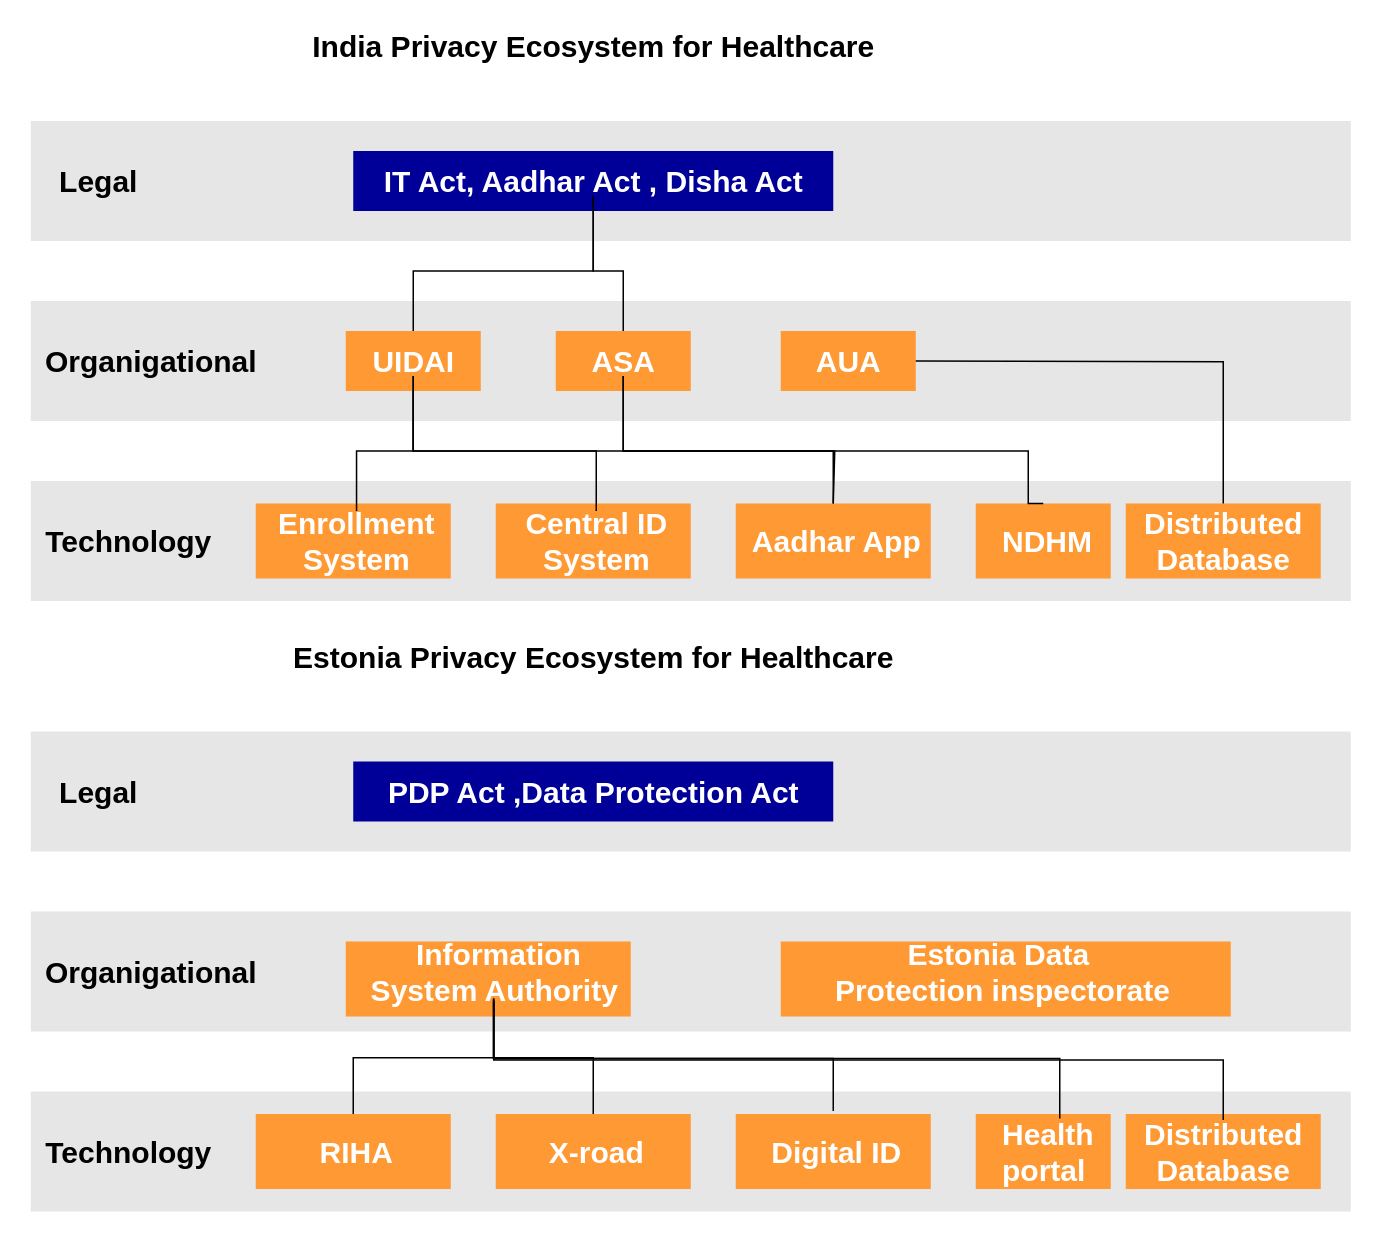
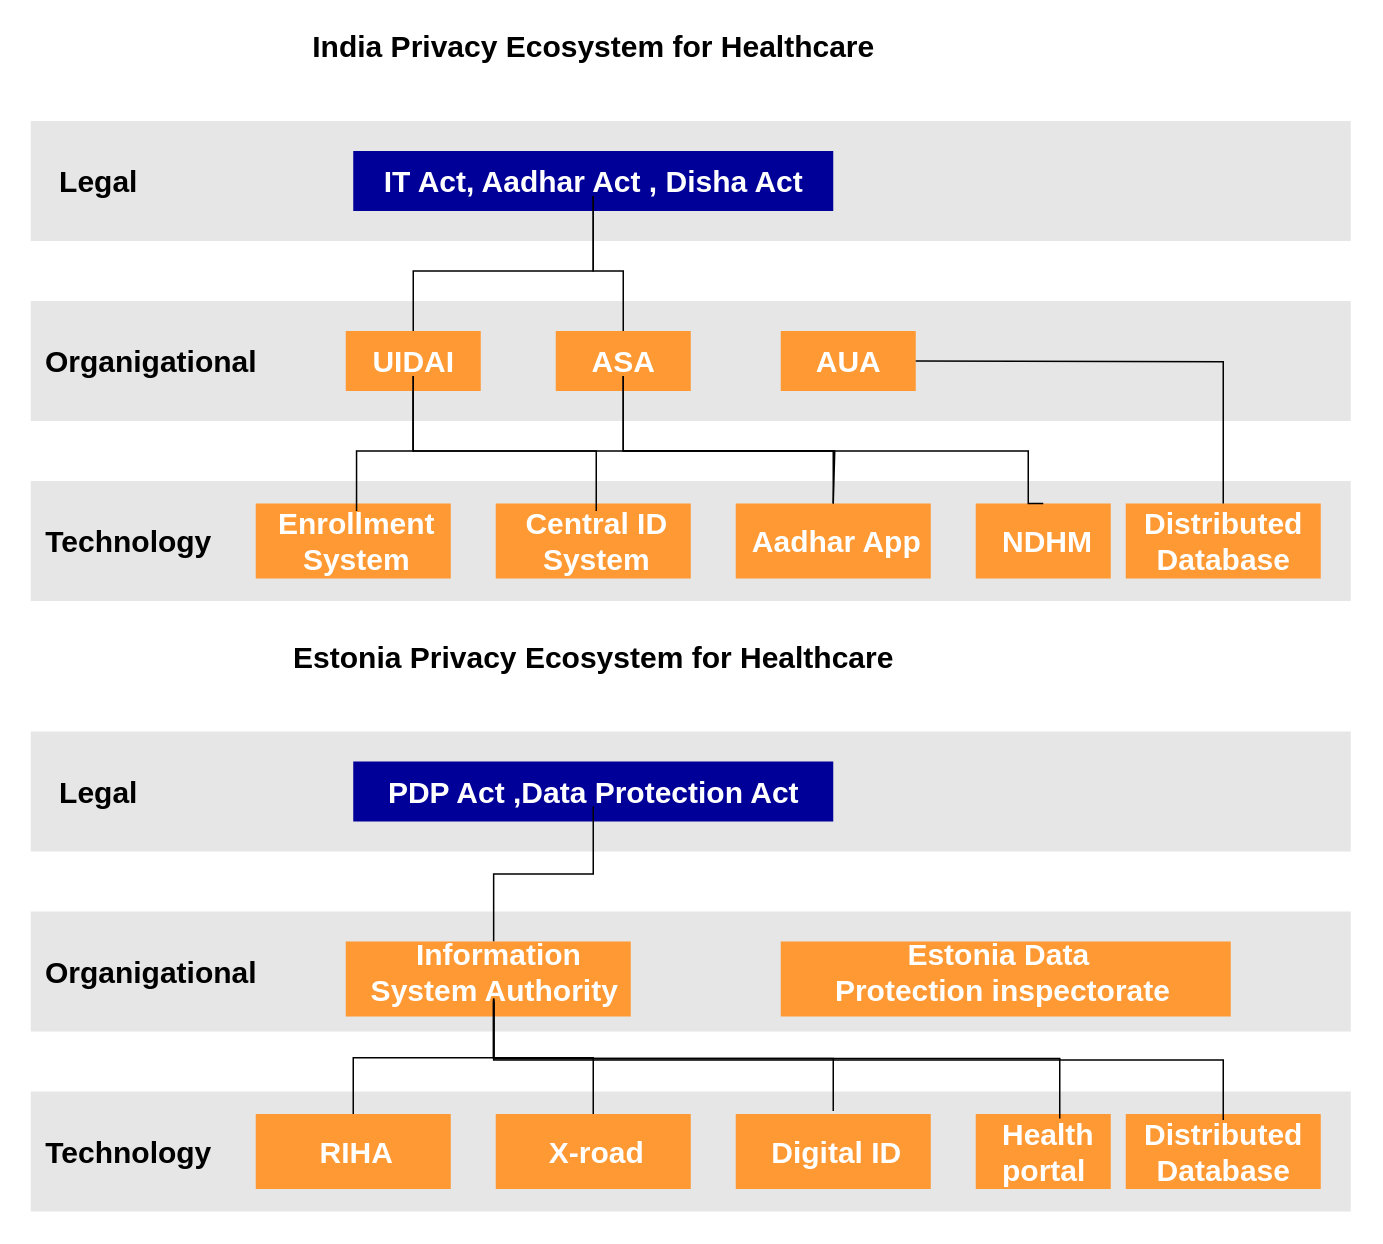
edge "PDP Act ,Data Protection Act" -- "Information System Authority": added
